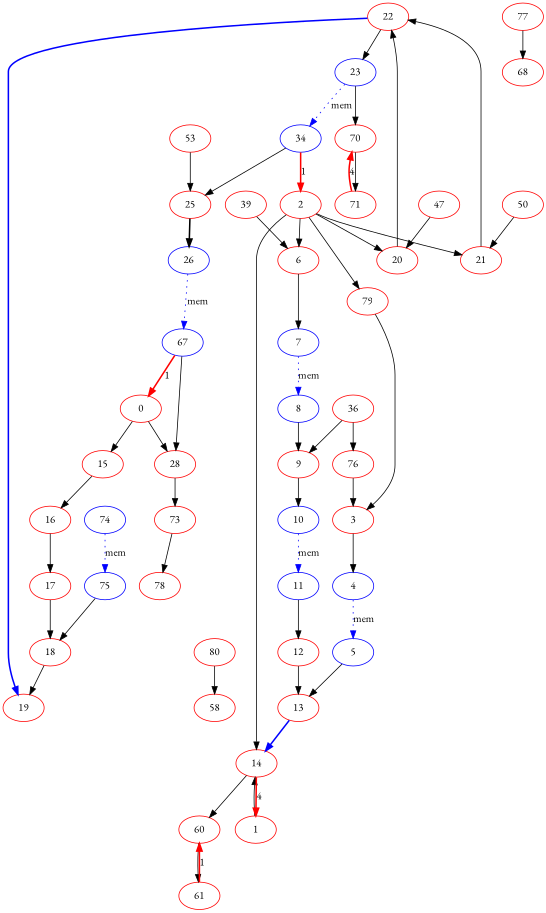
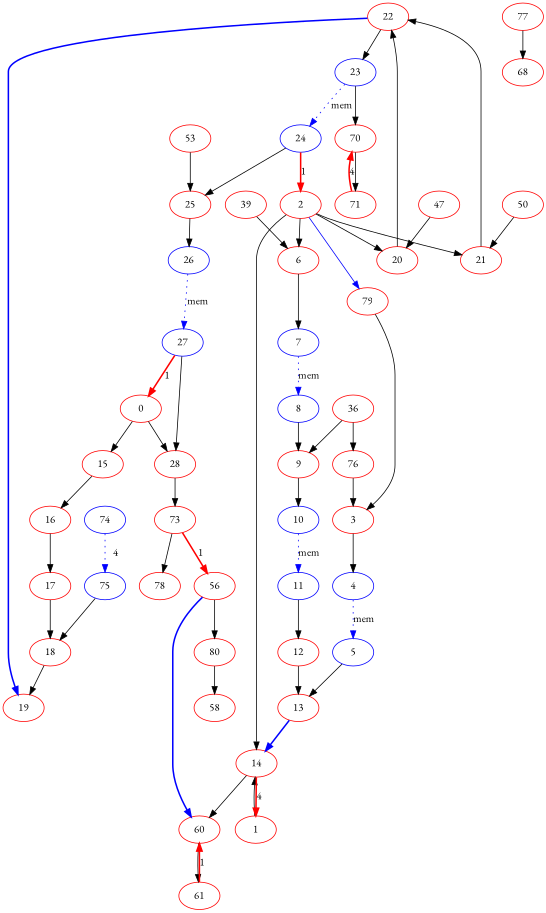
node "34": label "34" -> "24"
edge "25" -> "26": style bold -> solid
edge "2" -> "79": color black -> blue
node "67": label "67" -> "27"
edge "74" -> "75": label "mem" -> "4"
node "56": added
